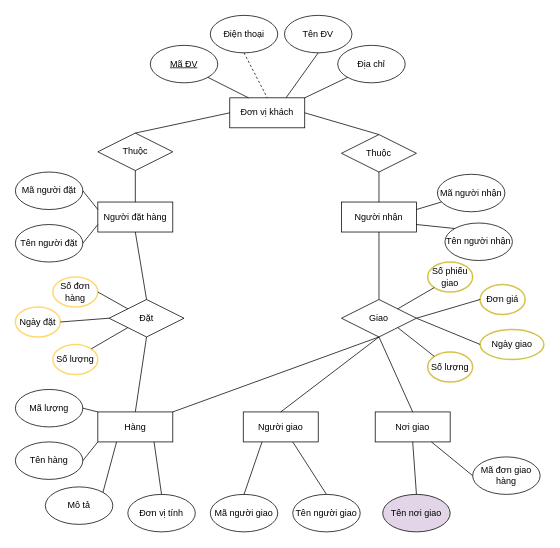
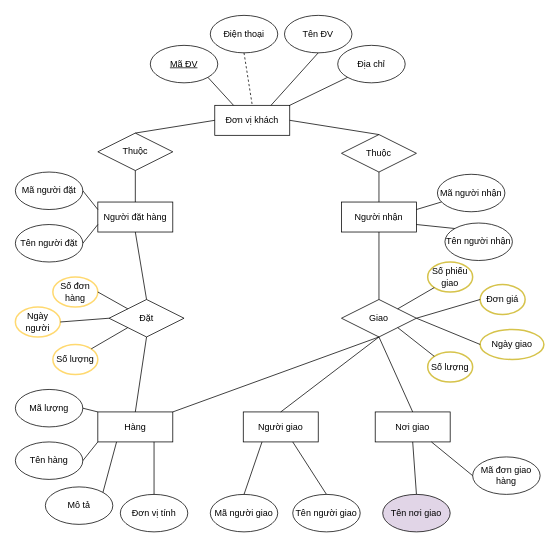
node "Đơn vị khách": moved (267, 113) -> (252, 120)
node "Ngày đặt": label "Ngày đặt" -> "Ngày người"
node "Đơn vị tính": moved (162, 513) -> (154, 513)
